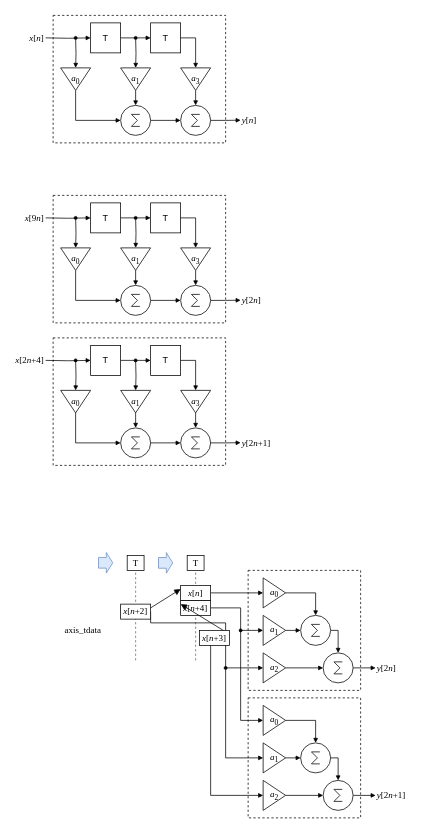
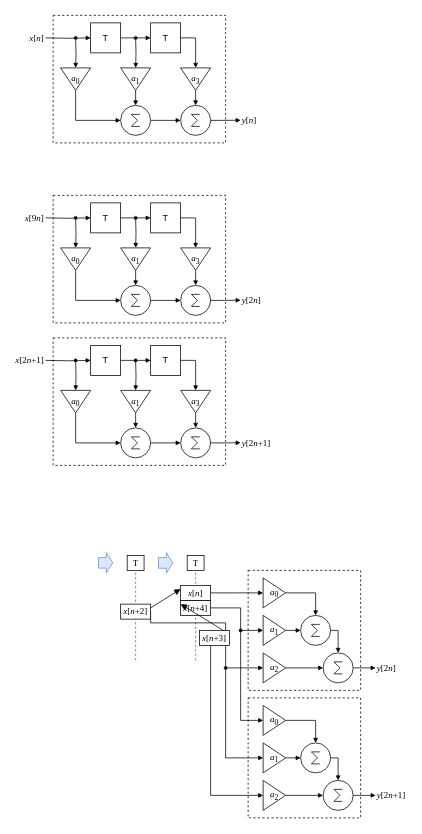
node "x[2n+4]": label "x[2n+4]" -> "x[2n+1]"
node "axis_tdata": removed
